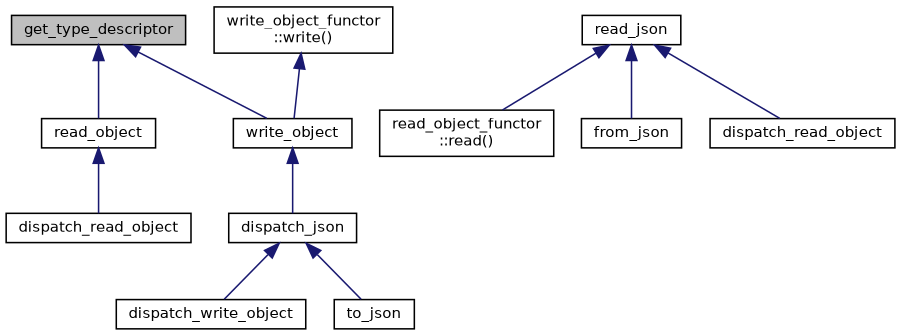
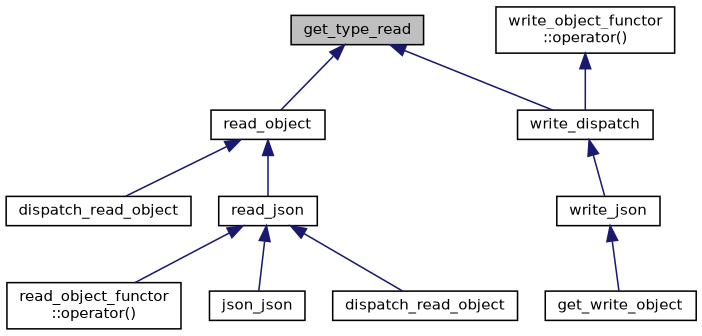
node "get_type_descriptor": label "get_type_descriptor" -> "get_type_read"
node "write_object_functor ::write()": label "write_object_functor ::write()" -> "write_object_functor ::operator()"
node "write_object": label "write_object" -> "write_dispatch"
node "read_object_functor ::read()": label "read_object_functor ::read()" -> "read_object_functor ::operator()"
node "from_json": label "from_json" -> "json_json"
edge "read_json" -> "read_object": added
node "dispatch_json": label "dispatch_json" -> "write_json"
node "dispatch_write_object": label "dispatch_write_object" -> "get_write_object"
node "to_json": removed
